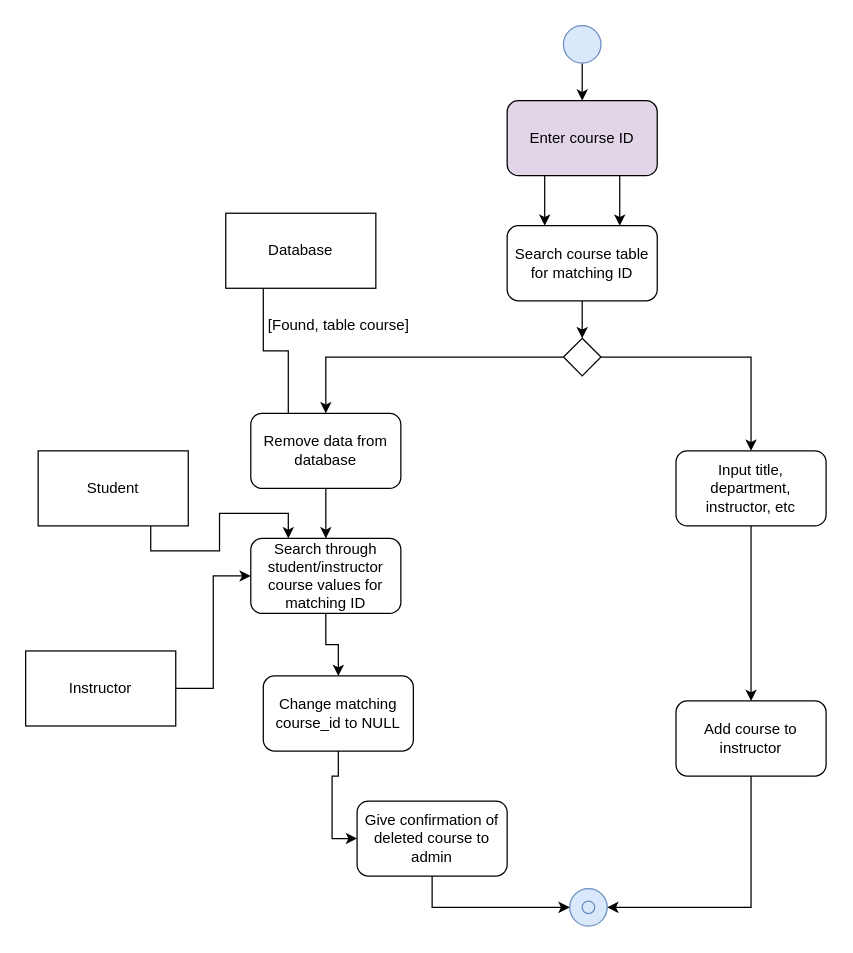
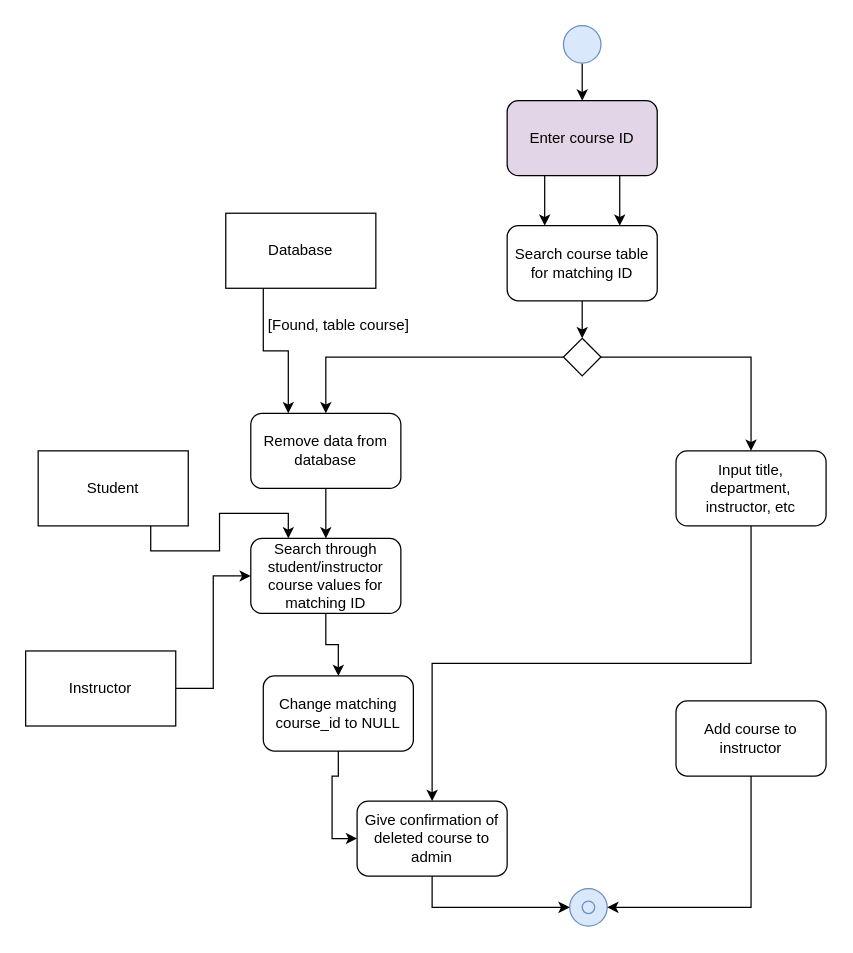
edge "Database" -- "Remove data from database": arrowhead none -> classic
edge "Input title, department, instructor, etc" -> "Add course to instructor": now "Input title, department, instructor, etc" -> "Give confirmation of deleted course to admin"
